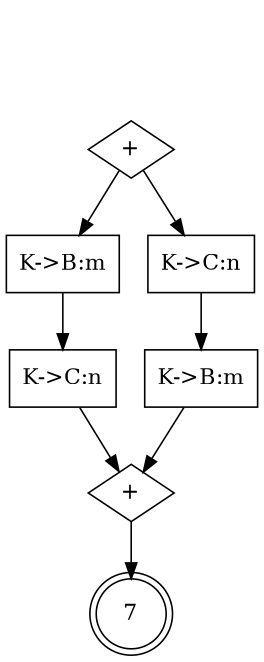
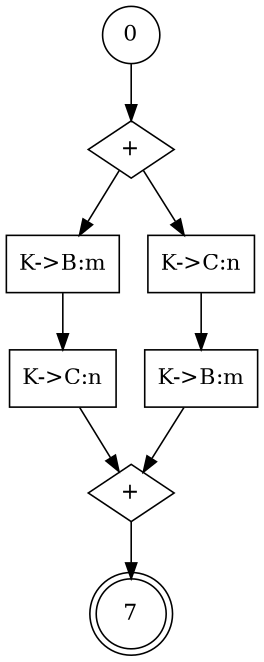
node "0": added
